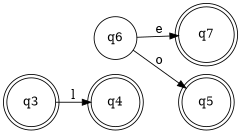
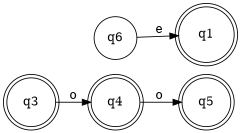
node "q7": label "q7" -> "q1"
edge "q6" -> "q5": now "q4" -> "q5"
edge "q3" -> "q4": label "l" -> "o"
